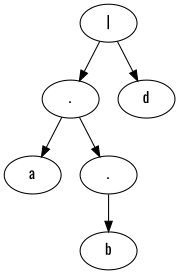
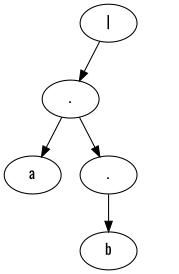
node "d": removed
